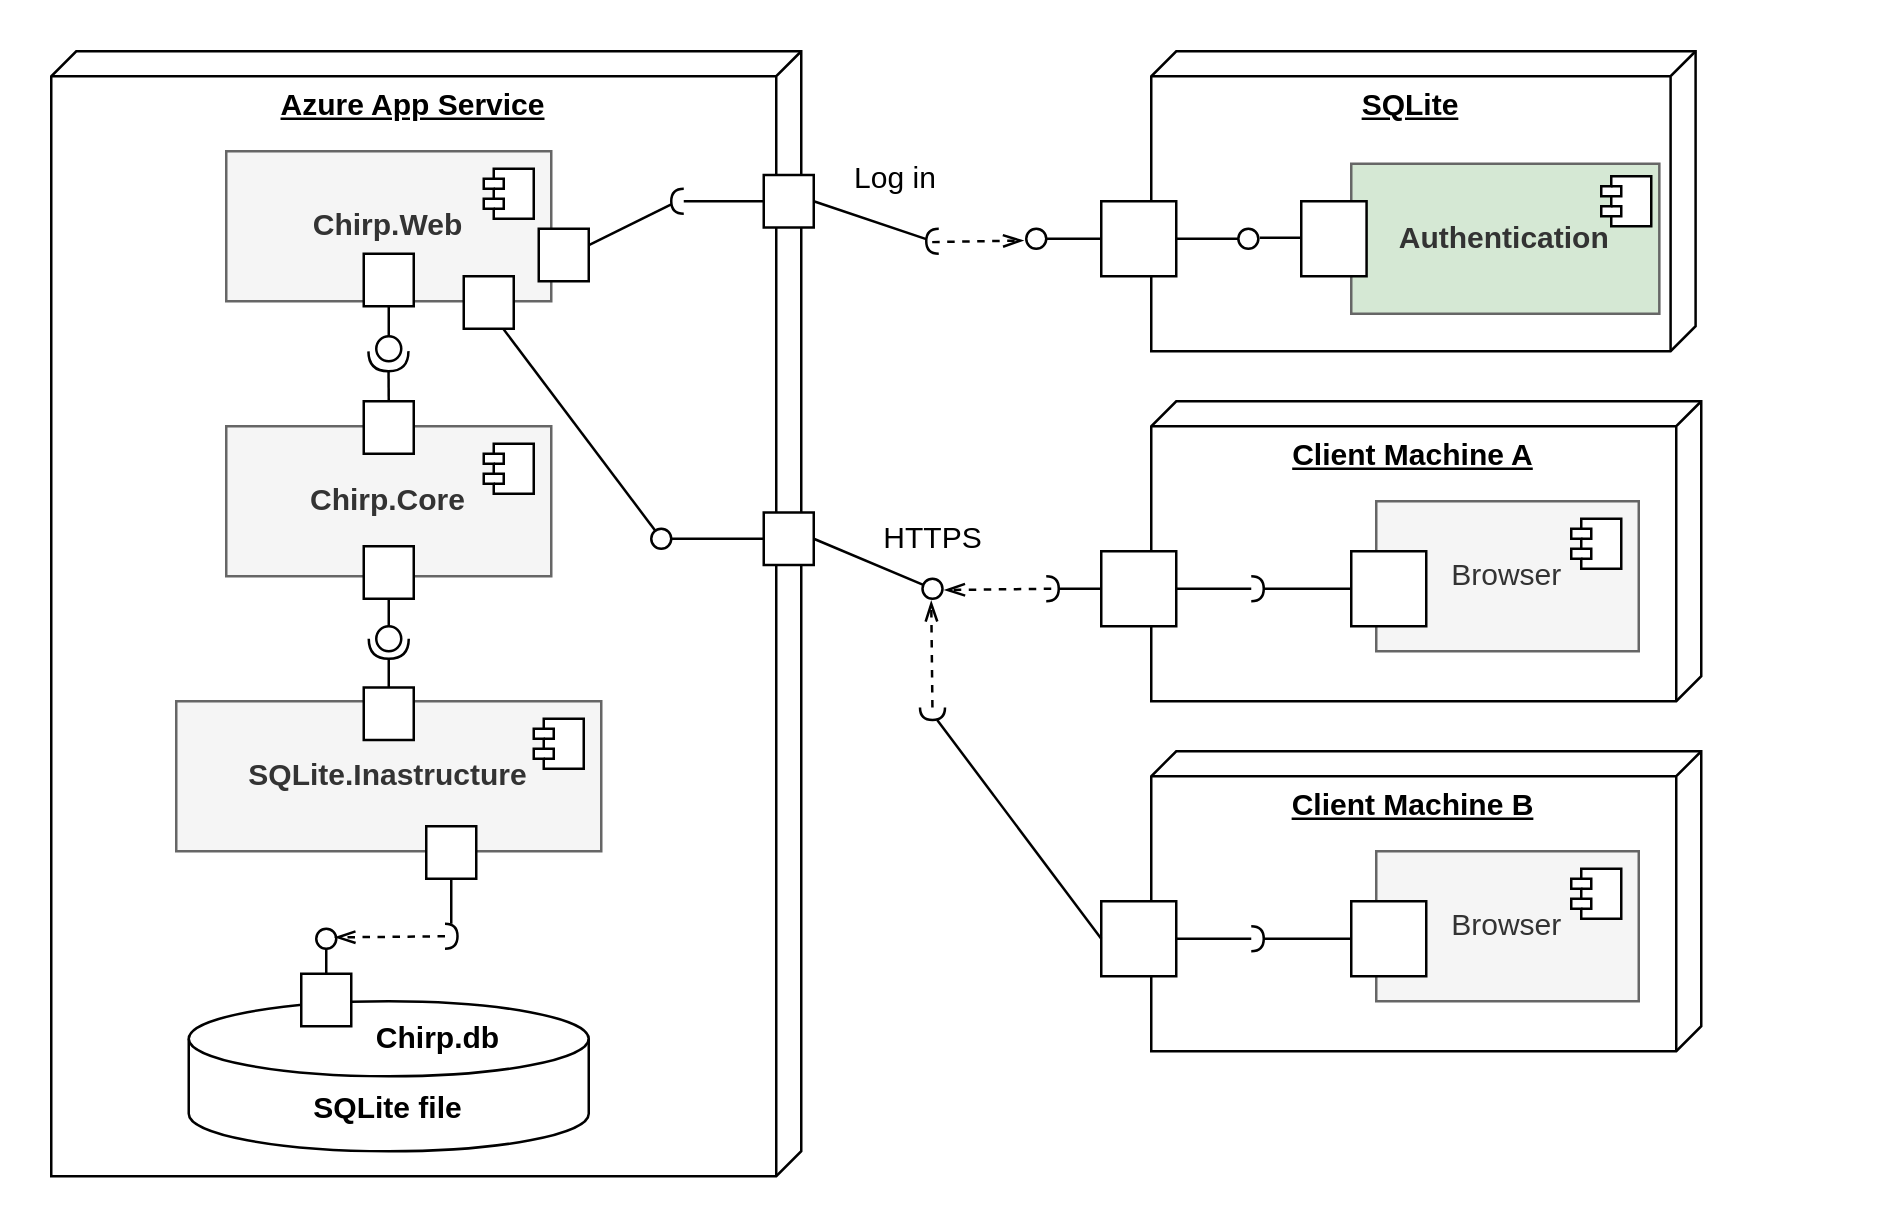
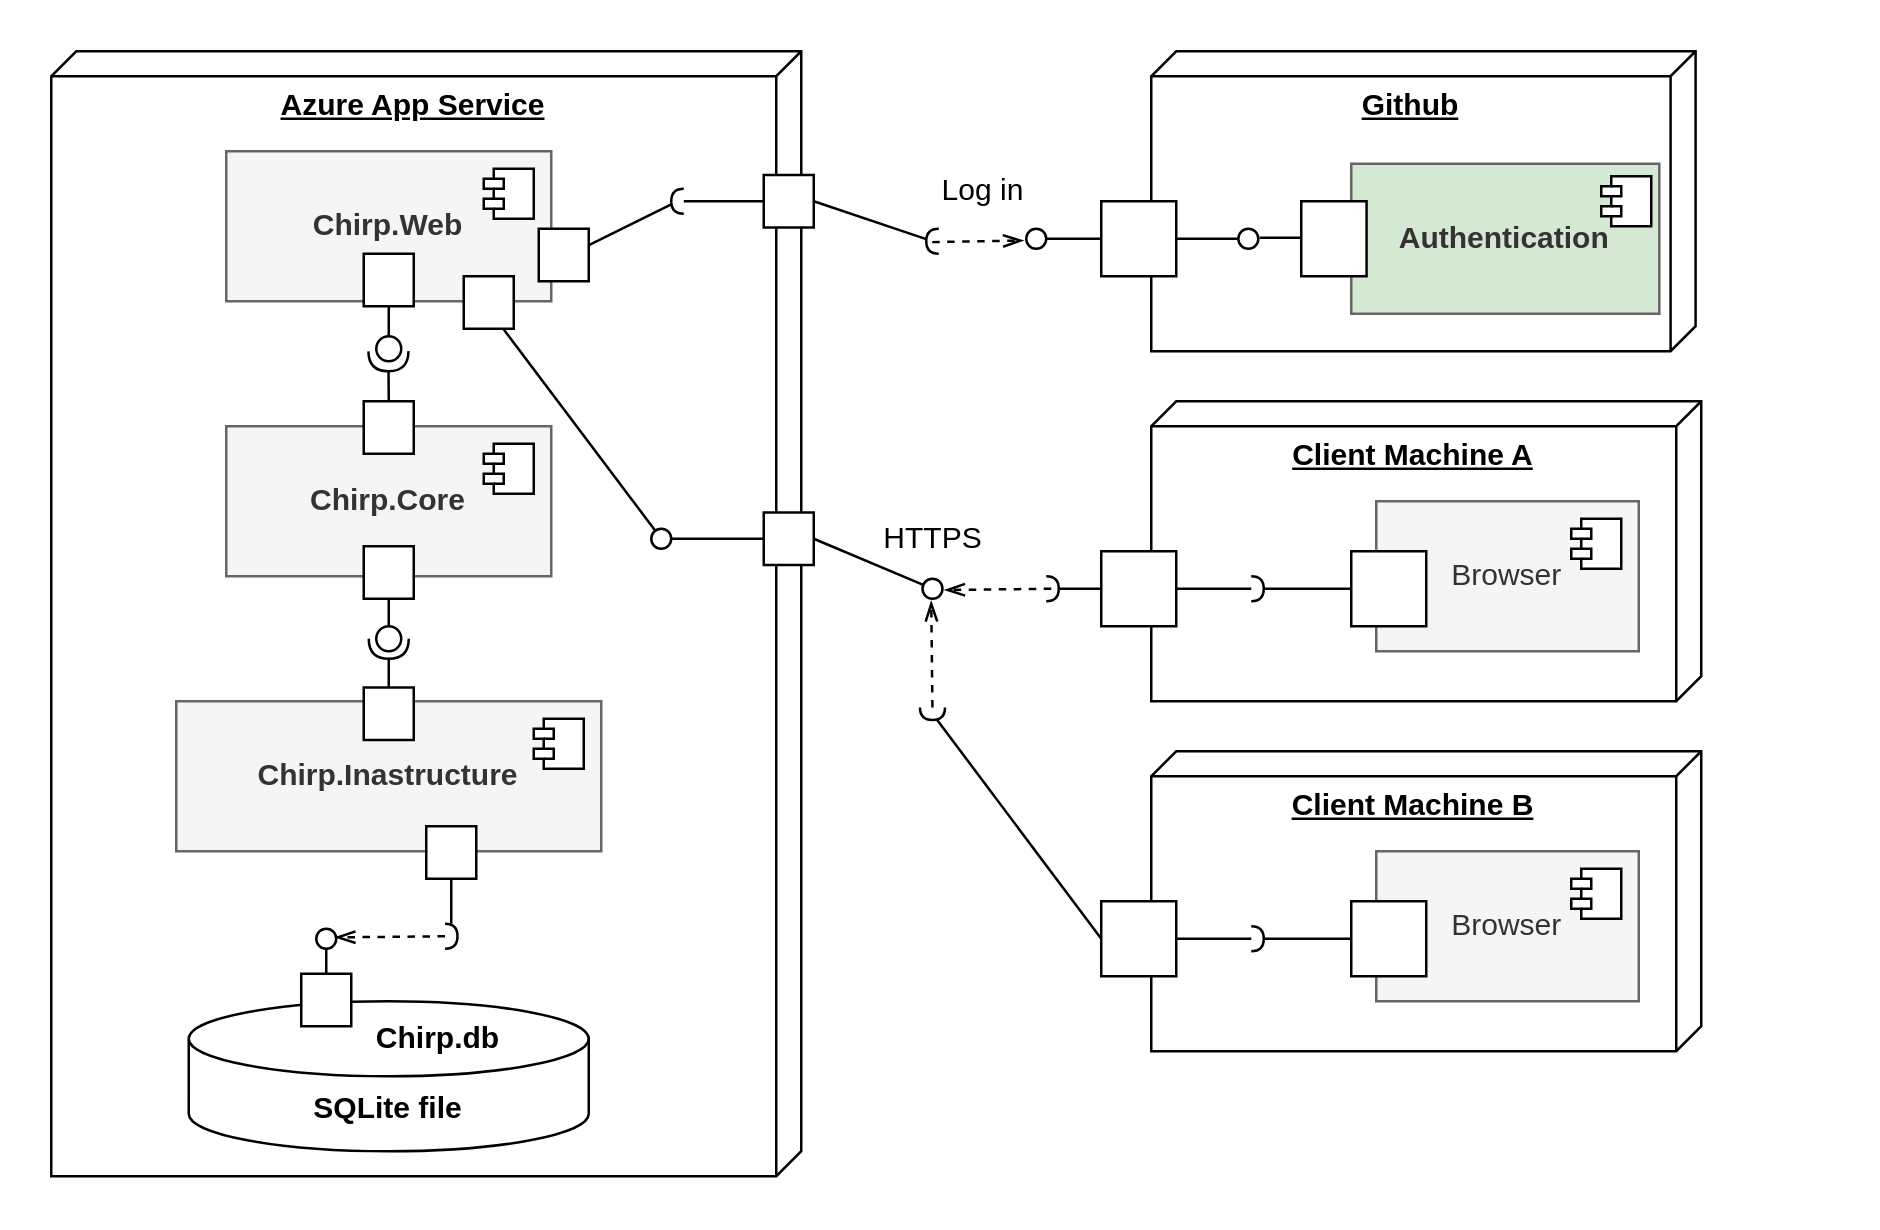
node "SQLite": label "SQLite" -> "Github"
node "Log in": moved (895, 178) -> (983, 190)
node "SQLite.Inastructure": label "SQLite.Inastructure" -> "Chirp.Inastructure"
